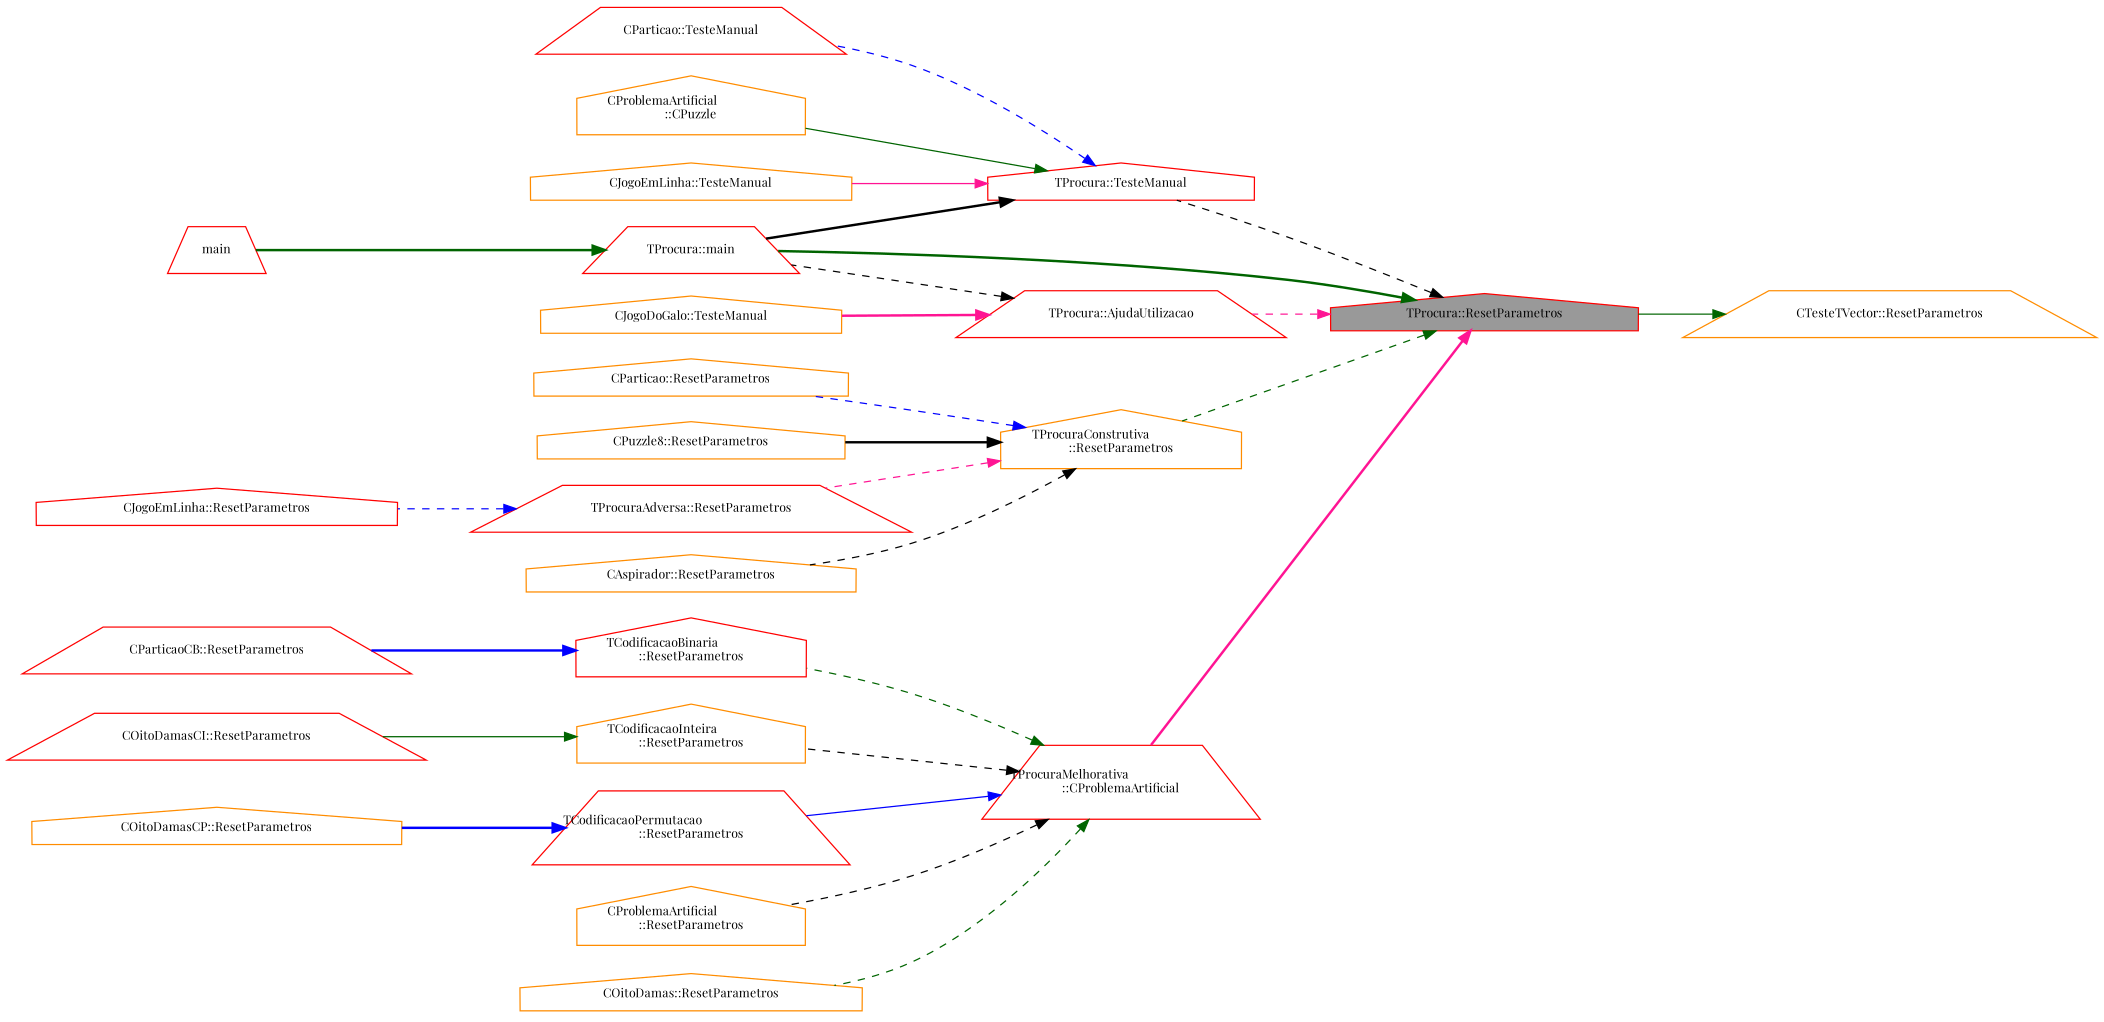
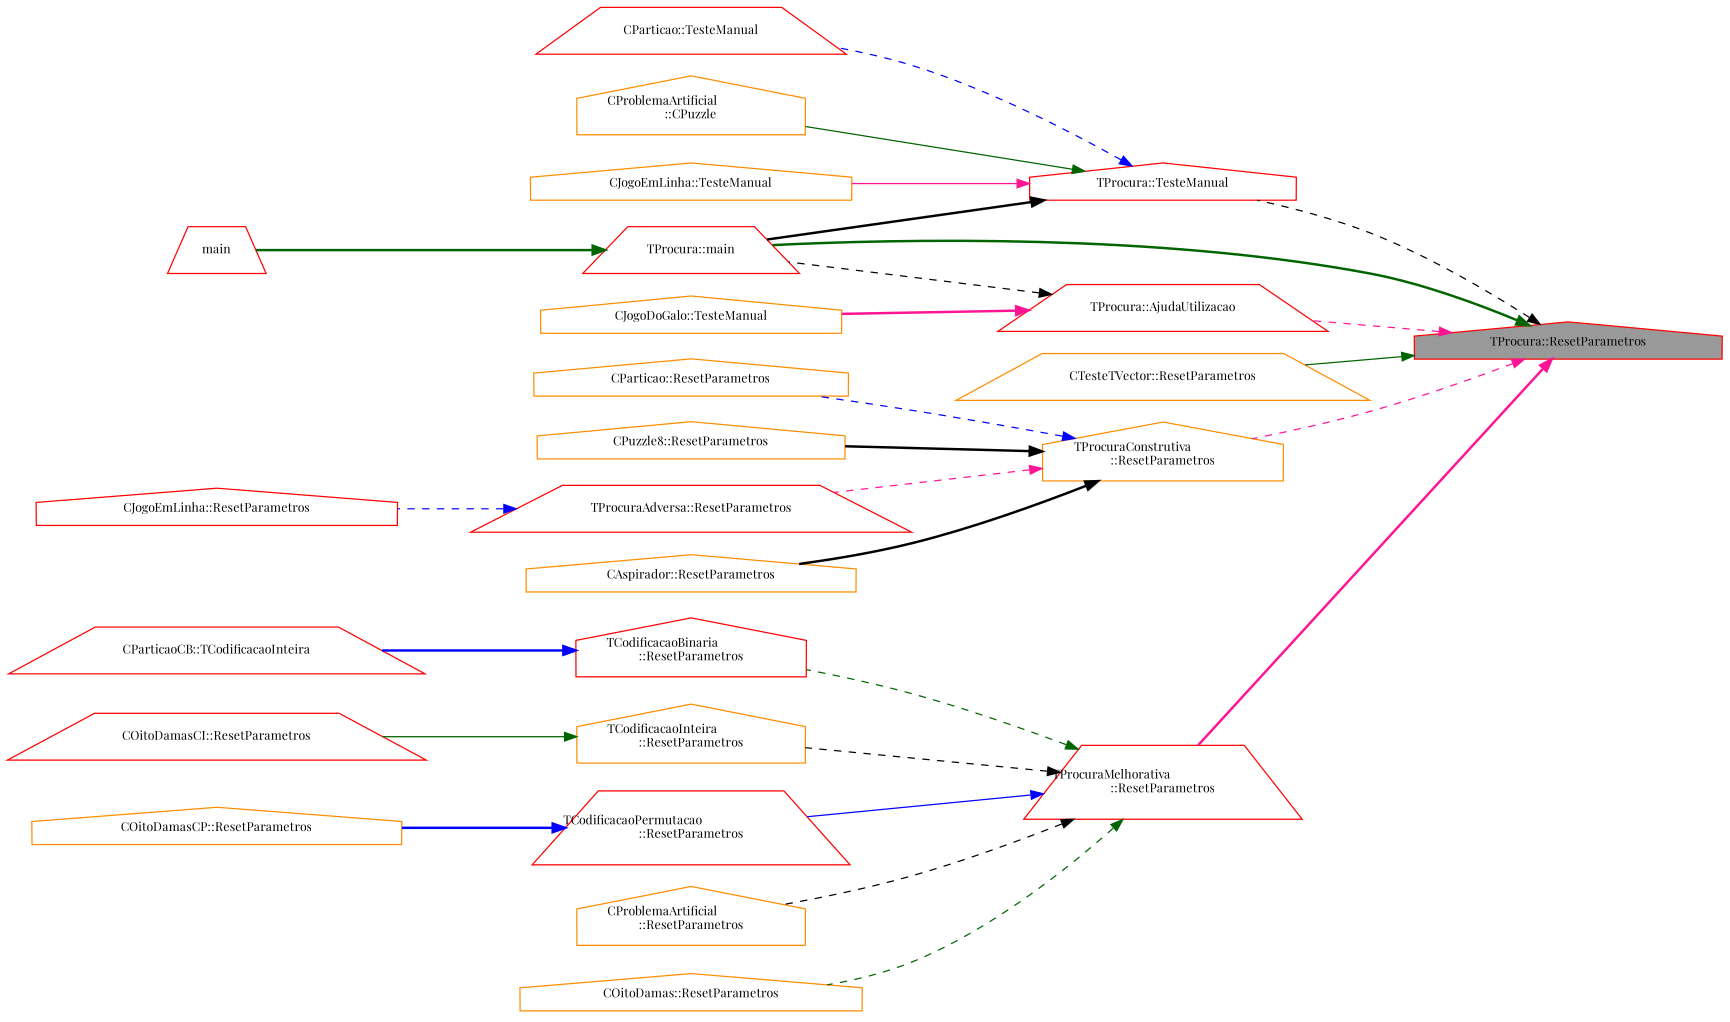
edge "TProcura::ResetParametros" -> "CTesteTVector::ResetParametros": reversed
edge "TProcuraConstrutiva ::ResetParametros" -> "TProcura::ResetParametros": color darkgreen -> deeppink
edge "CAspirador::ResetParametros" -> "TProcuraConstrutiva ::ResetParametros": style dashed -> bold
node "CParticaoCB::ResetParametros": label "CParticaoCB::ResetParametros" -> "CParticaoCB::TCodificacaoInteira"
node "TProcuraMelhorativa ::CProblemaArtificial": label "TProcuraMelhorativa ::CProblemaArtificial" -> "TProcuraMelhorativa ::ResetParametros"
